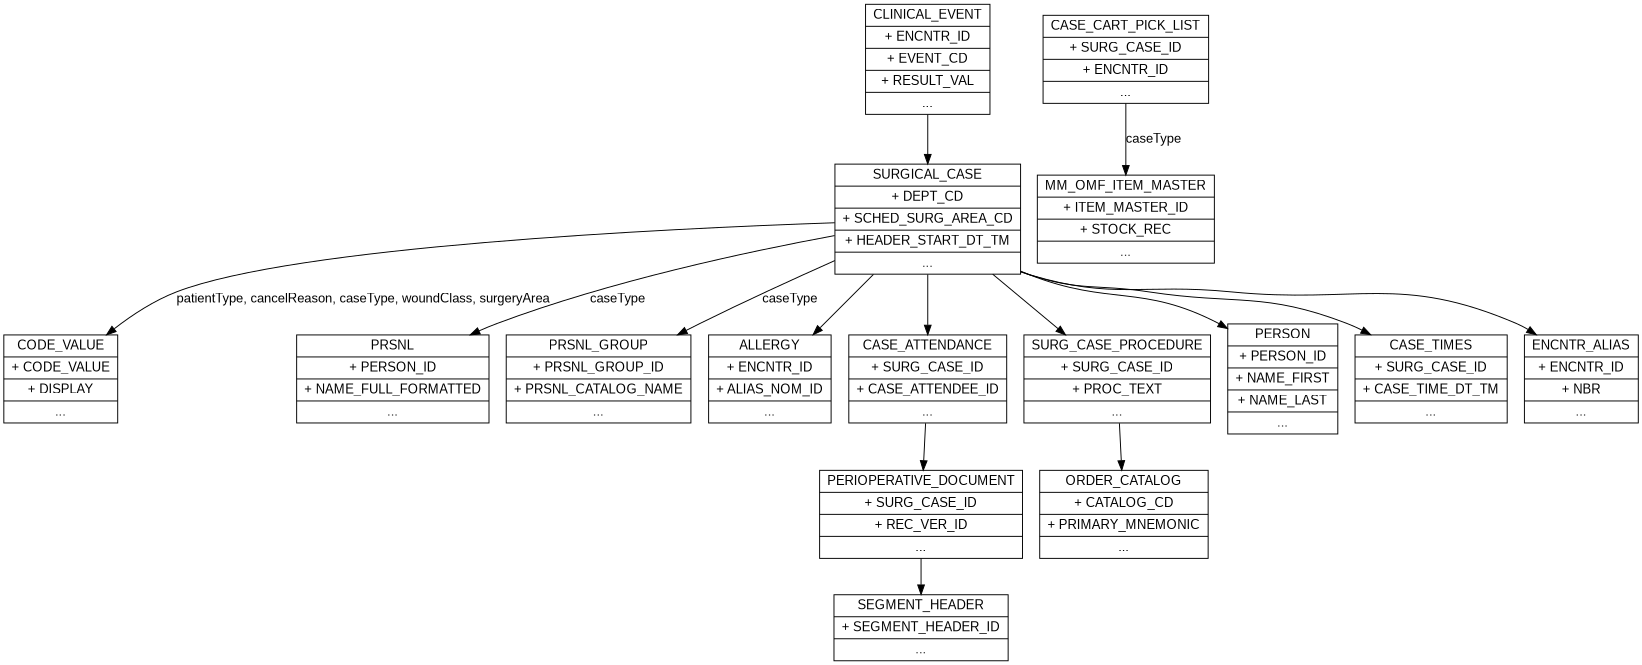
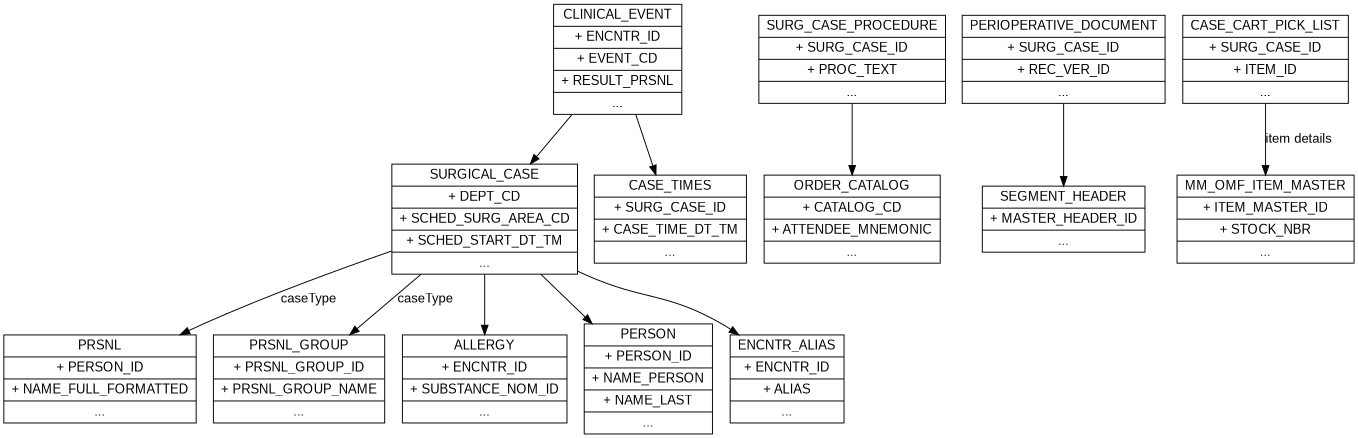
node "CASE_CART_PICK_LIST": text "+ ENCNTR_ID" -> "+ ITEM_ID"
node "CLINICAL_EVENT": text "+ RESULT_VAL" -> "+ RESULT_PRSNL"
edge "CASE_CART_PICK_LIST" -> "MM_OMF_ITEM_MASTER": label "caseType" -> "item details"
node "MM_OMF_ITEM_MASTER": text "+ STOCK_REC" -> "+ STOCK_NBR"
node "SURGICAL_CASE": text "+ HEADER_START_DT_TM" -> "+ SCHED_START_DT_TM"
edge "SURGICAL_CASE" -> "CASE_TIMES": now "CLINICAL_EVENT" -> "CASE_TIMES"
edge "SURGICAL_CASE" -> "SURG_CASE_PROCEDURE": removed
node "PERSON": text "+ NAME_FIRST" -> "+ NAME_PERSON"
node "CODE_VALUE": removed
node "CASE_ATTENDANCE": removed
node "PRSNL_GROUP": text "+ PRSNL_CATALOG_NAME" -> "+ PRSNL_GROUP_NAME"
node "ALLERGY": text "+ ALIAS_NOM_ID" -> "+ SUBSTANCE_NOM_ID"
node "ENCNTR_ALIAS": text "+ NBR" -> "+ ALIAS"
node "ORDER_CATALOG": text "+ PRIMARY_MNEMONIC" -> "+ ATTENDEE_MNEMONIC"
node "SEGMENT_HEADER": text "+ SEGMENT_HEADER_ID" -> "+ MASTER_HEADER_ID"
